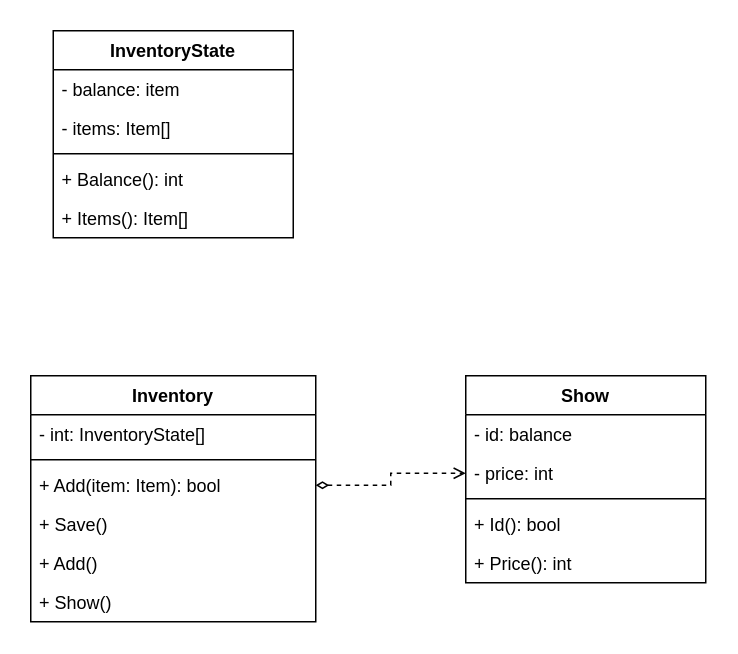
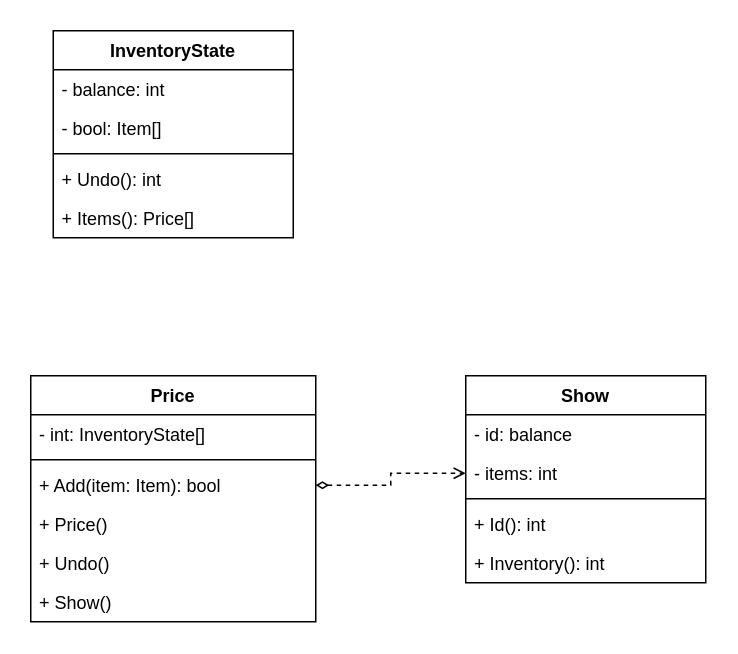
node "- balance: item": label "- balance: item" -> "- balance: int"
node "- items: Item[]": label "- items: Item[]" -> "- bool: Item[]"
node "+ Balance(): int": label "+ Balance(): int" -> "+ Undo(): int"
node "+ Items(): Item[]": label "+ Items(): Item[]" -> "+ Items(): Price[]"
node "Inventory": label "Inventory" -> "Price"
node "- price: int": label "- price: int" -> "- items: int"
node "+ Save()": label "+ Save()" -> "+ Price()"
node "+ Id(): bool": label "+ Id(): bool" -> "+ Id(): int"
node "+ Add()": label "+ Add()" -> "+ Undo()"
node "+ Price(): int": label "+ Price(): int" -> "+ Inventory(): int"
